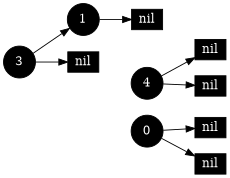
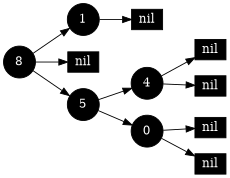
node "3": label "3" -> "8"
node "5": added
